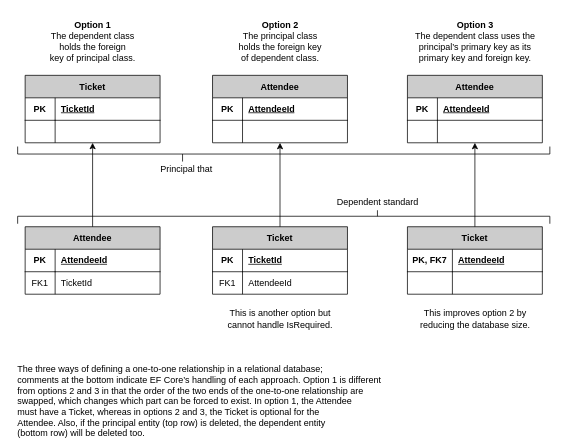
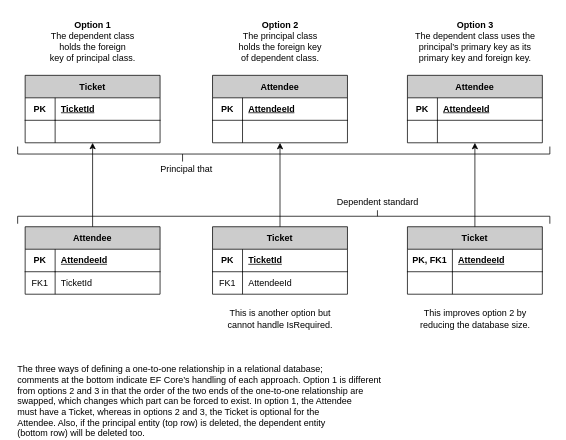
node "PK, FK7": label "PK, FK7" -> "PK, FK1"
